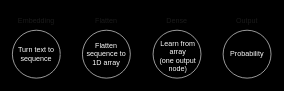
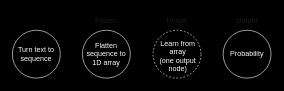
node "Embedding": removed
node "Learn from array (one output node)": style solid -> dashed
